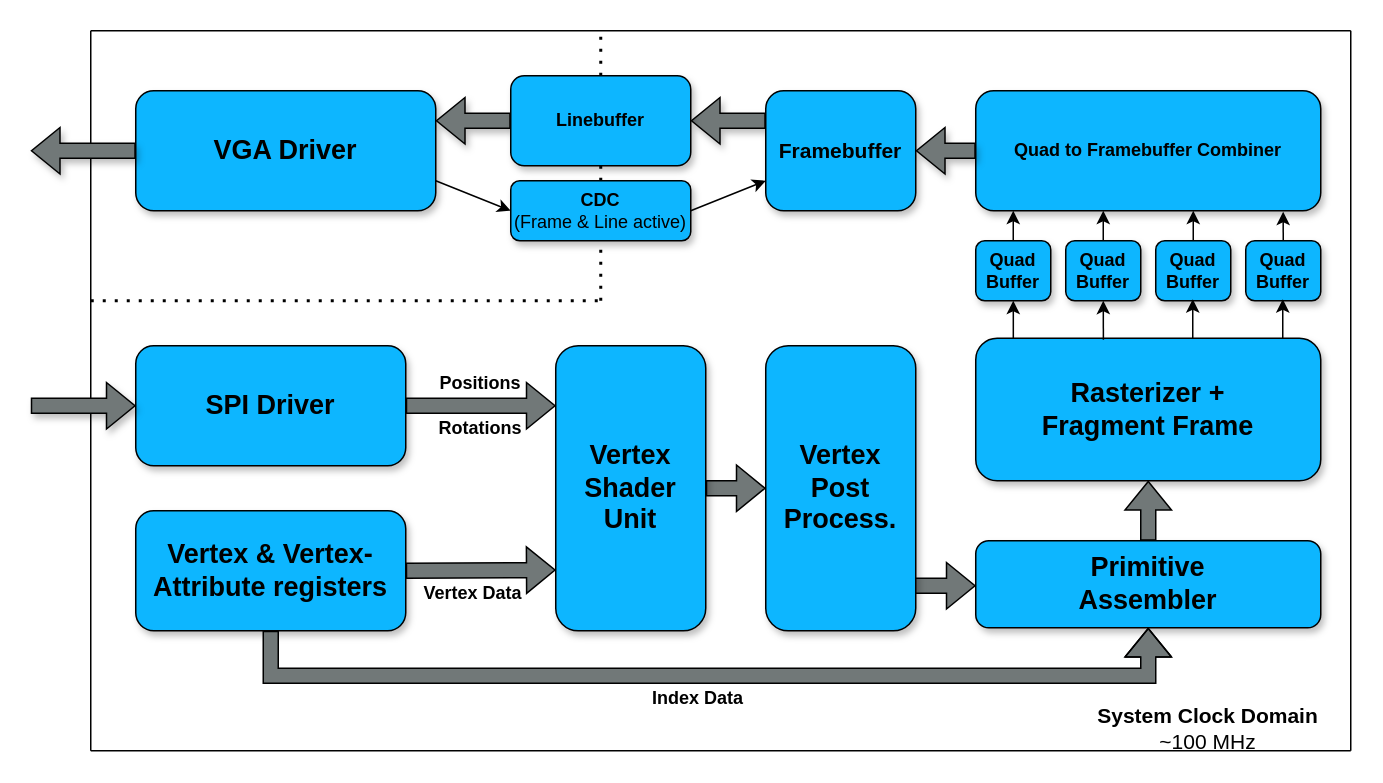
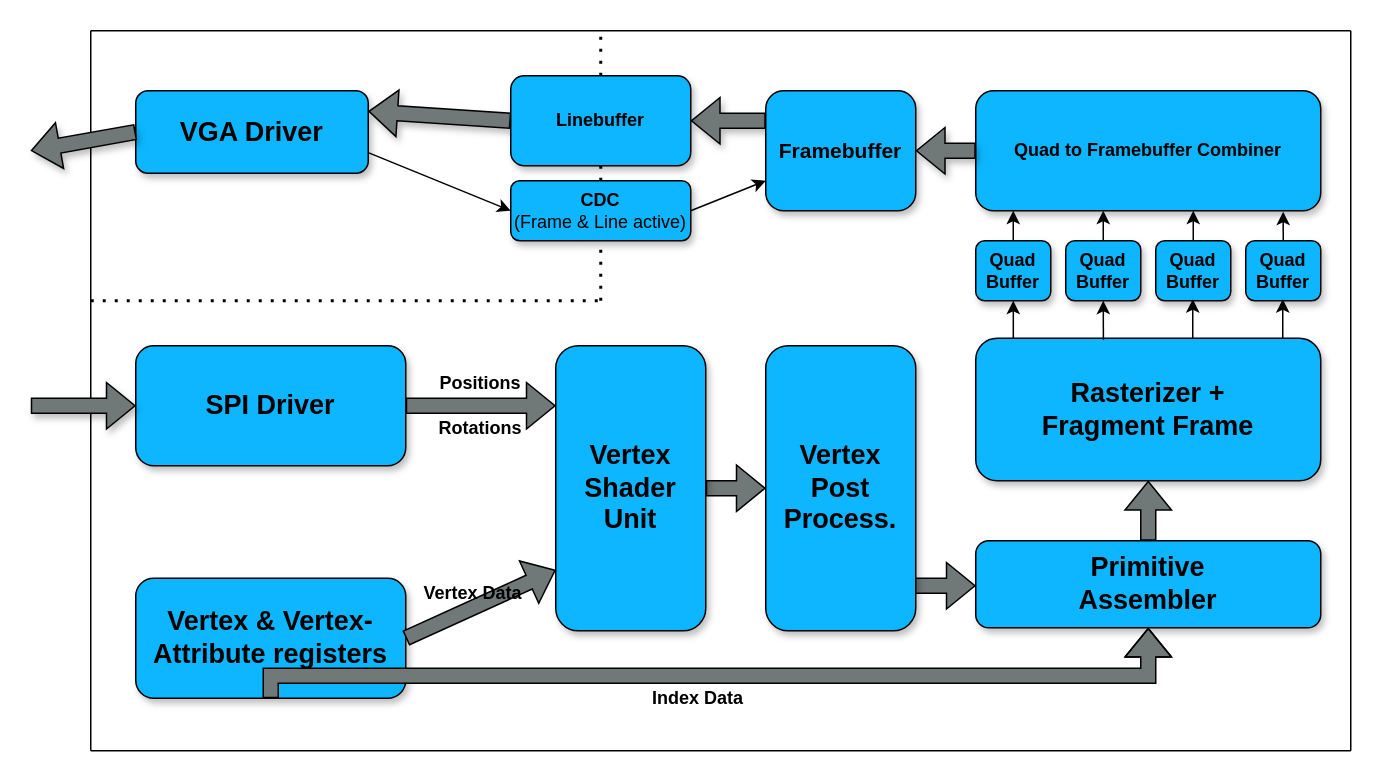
node "VGA Driver": size 300x120 -> 233x83
node "Vertex & Vertex-Attribute registers": moved (271, 571) -> (271, 638)
node "System Clock Domain ~100 MHz": removed
